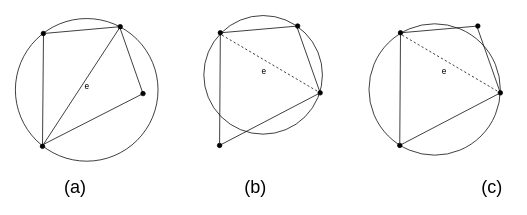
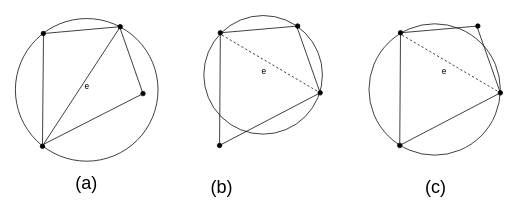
node "(a)": moved (75, 187) -> (87, 183)
node "(b)": moved (255, 187) -> (222, 187)
node "(c)": moved (492, 187) -> (435, 187)
